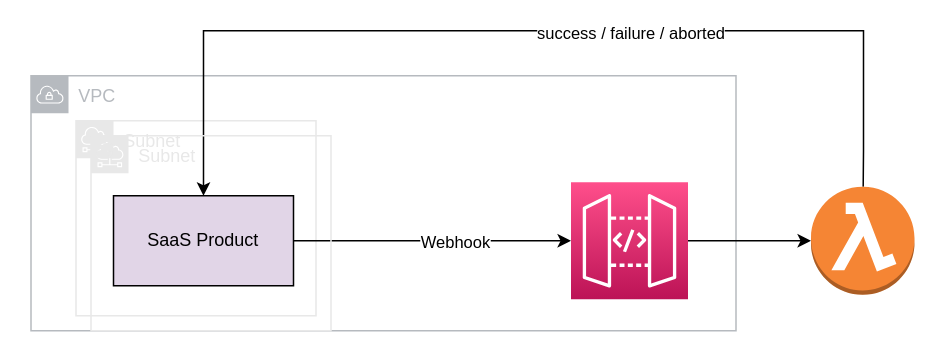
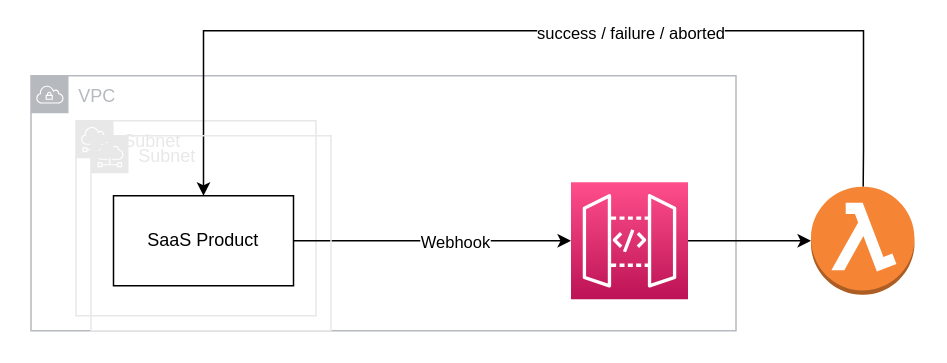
node "SaaS Product": fillcolor #e1d5e7 -> #ffffff
